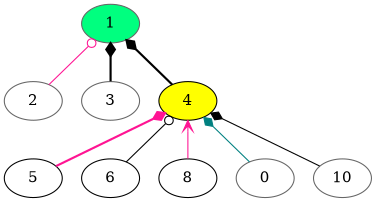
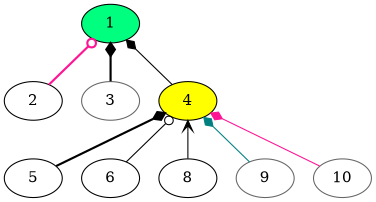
node "1": color gray40 -> black
edge "2" -> "1": style solid -> bold
edge "4" -> "1": style bold -> solid
node "2": color gray40 -> black
edge "5" -> "4": color deeppink -> black
edge "10" -> "4": color black -> deeppink
edge "8" -> "4": color deeppink -> black
node "0": label "0" -> "9"
